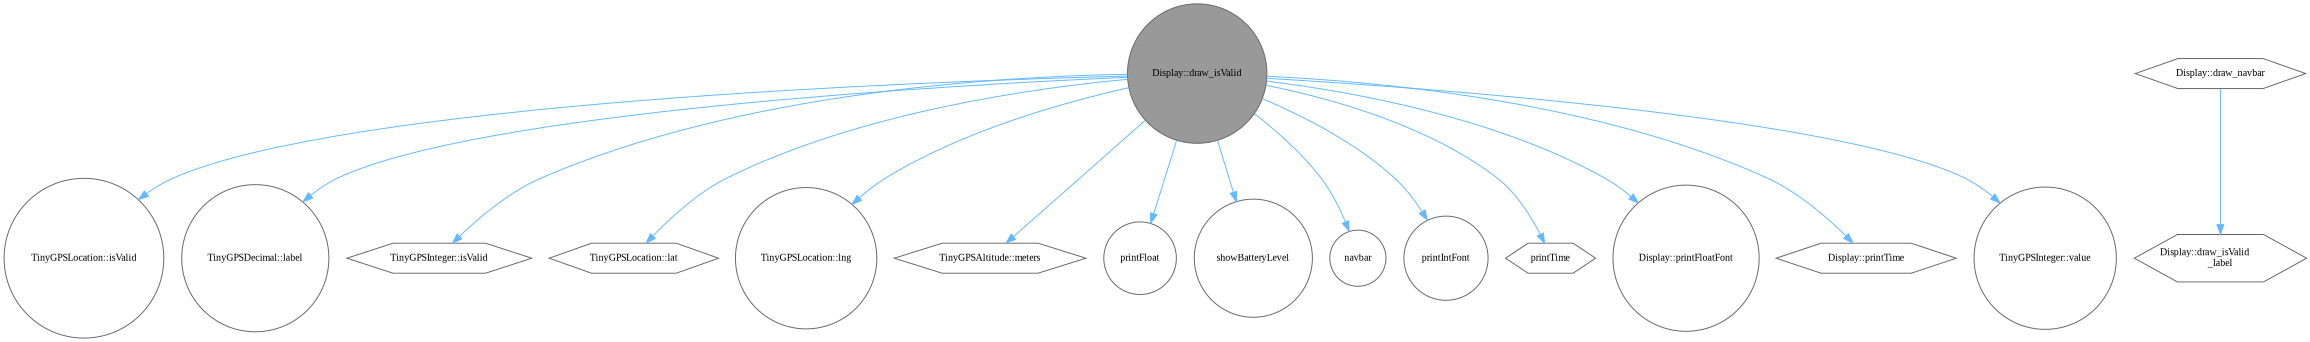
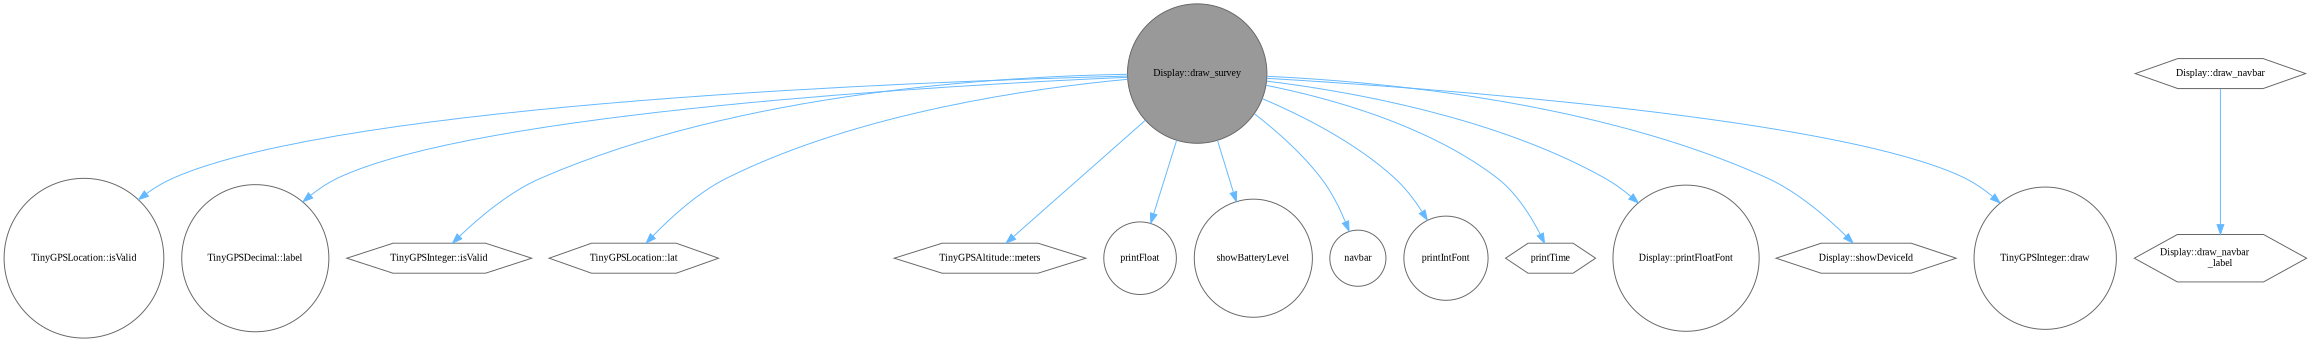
node "Display::draw_isValid": label "Display::draw_isValid" -> "Display::draw_survey"
node "TinyGPSLocation::lng": removed
node "Display::printTime": label "Display::printTime" -> "Display::showDeviceId"
node "TinyGPSInteger::value": label "TinyGPSInteger::value" -> "TinyGPSInteger::draw"
node "Display::draw_isValid _label": label "Display::draw_isValid _label" -> "Display::draw_navbar _label"
